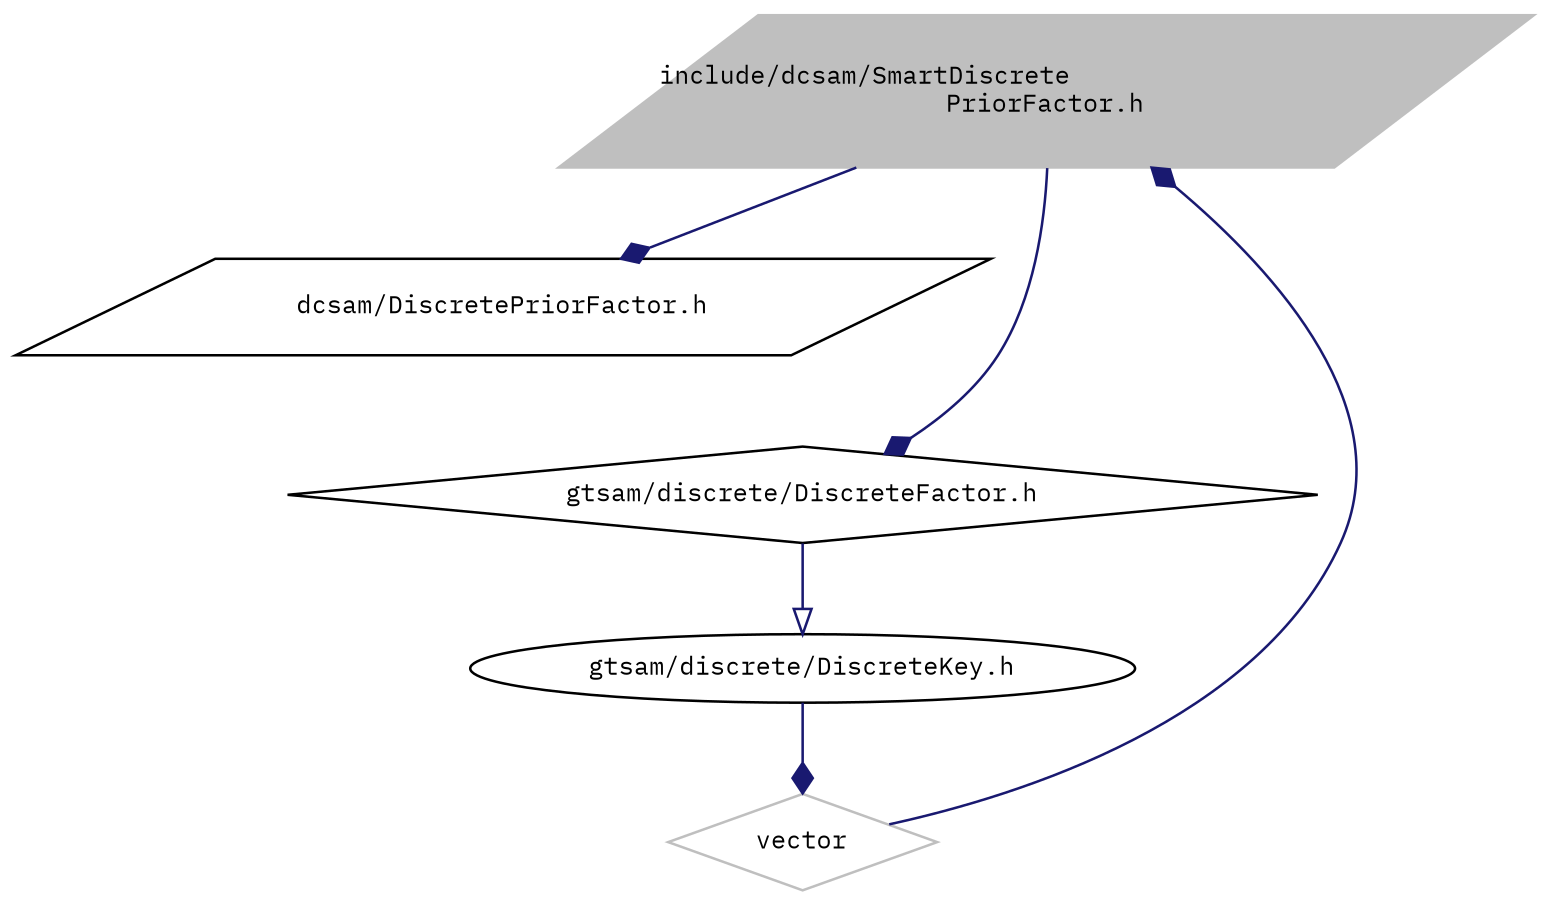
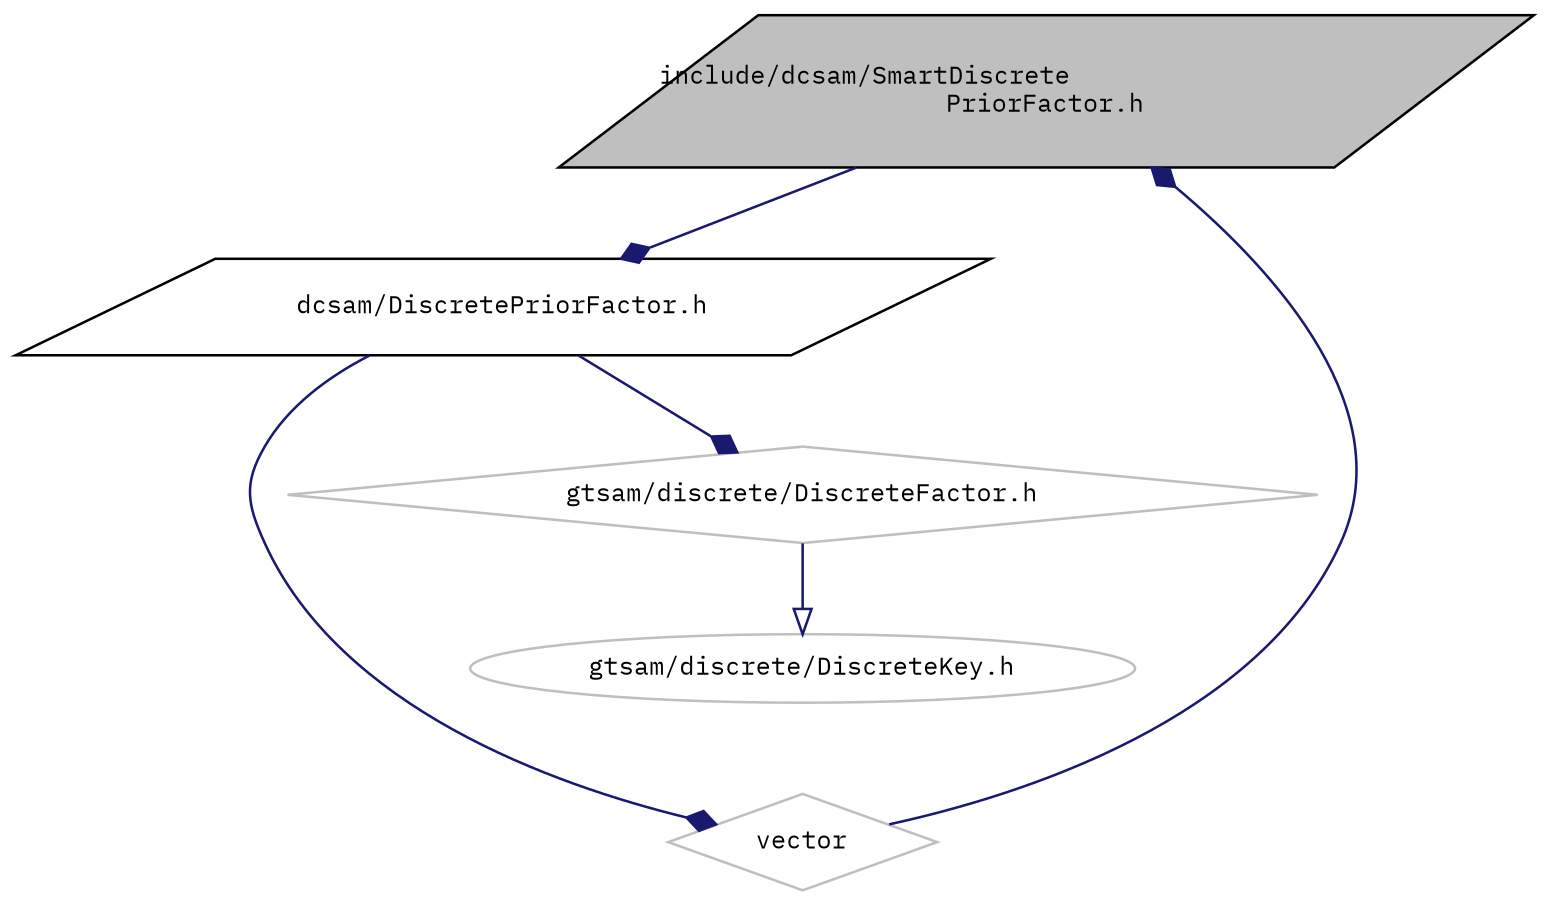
node "include/dcsam/SmartDiscrete PriorFactor.h": color grey75 -> black
edge "include/dcsam/SmartDiscrete PriorFactor.h" -> "gtsam/discrete/DiscreteFactor.h": now "dcsam/DiscretePriorFactor.h" -> "gtsam/discrete/DiscreteFactor.h"
node "gtsam/discrete/DiscreteFactor.h": color black -> grey75
node "gtsam/discrete/DiscreteKey.h": color black -> grey75
edge "gtsam/discrete/DiscreteKey.h" -> "vector": now "dcsam/DiscretePriorFactor.h" -> "vector"
